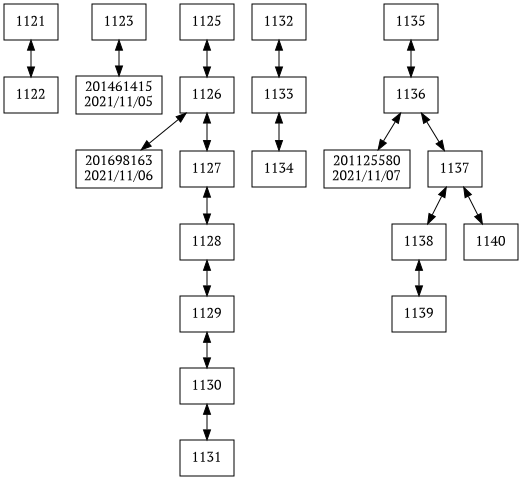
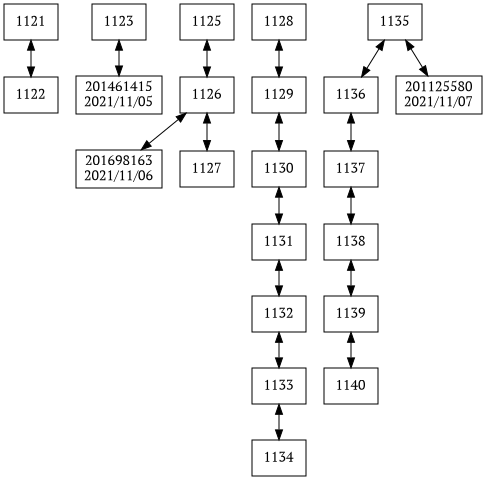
edge "1136" -- "201125580 2021/11/07": now "1135" -- "201125580 2021/11/07"
edge "1127" -- "1128": removed
edge "1137" -- "1140": now "1139" -- "1140"
edge "1131" -- "1132": added
